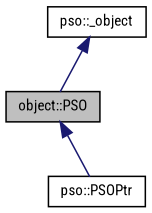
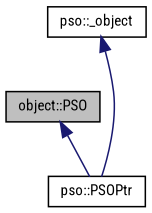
edge "object::PSO" -> "pso::_object": now "pso::PSOPtr" -> "pso::_object"
